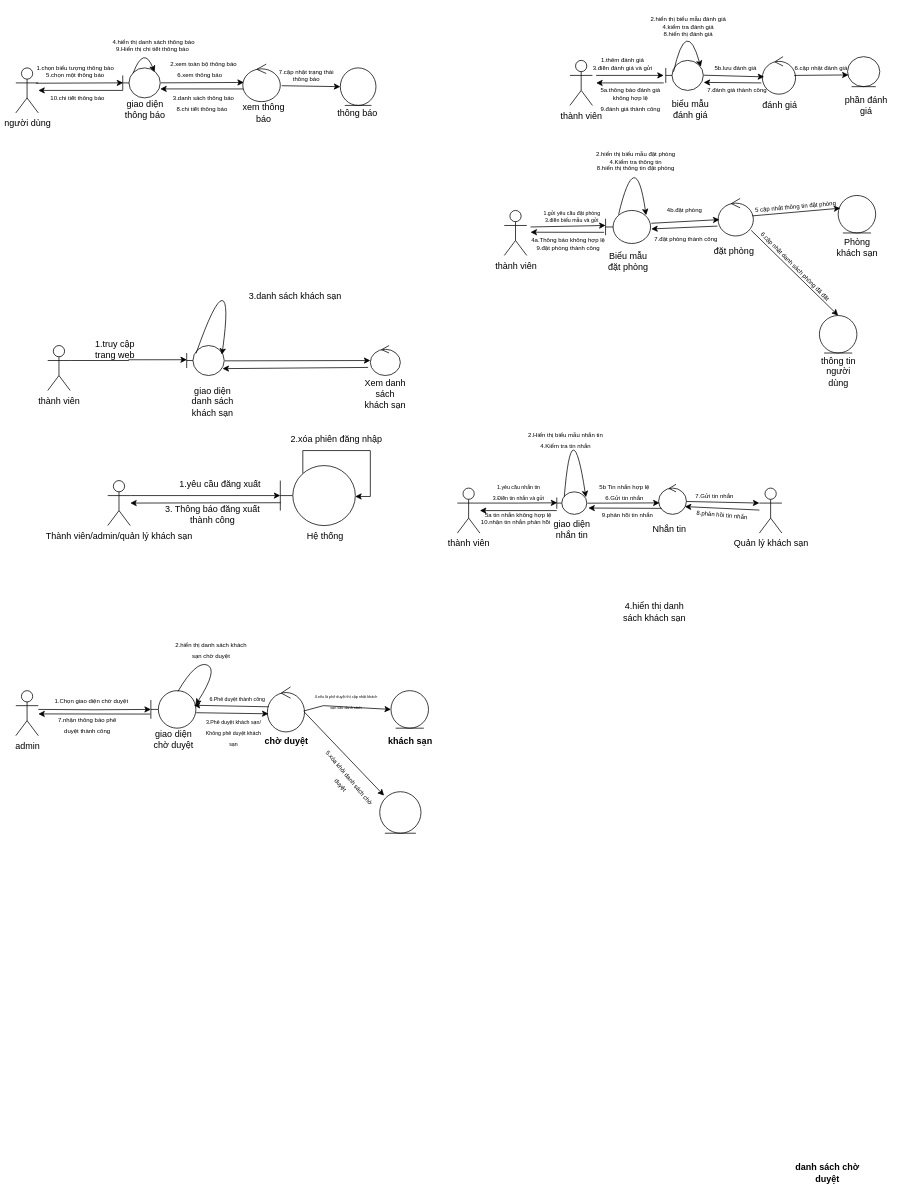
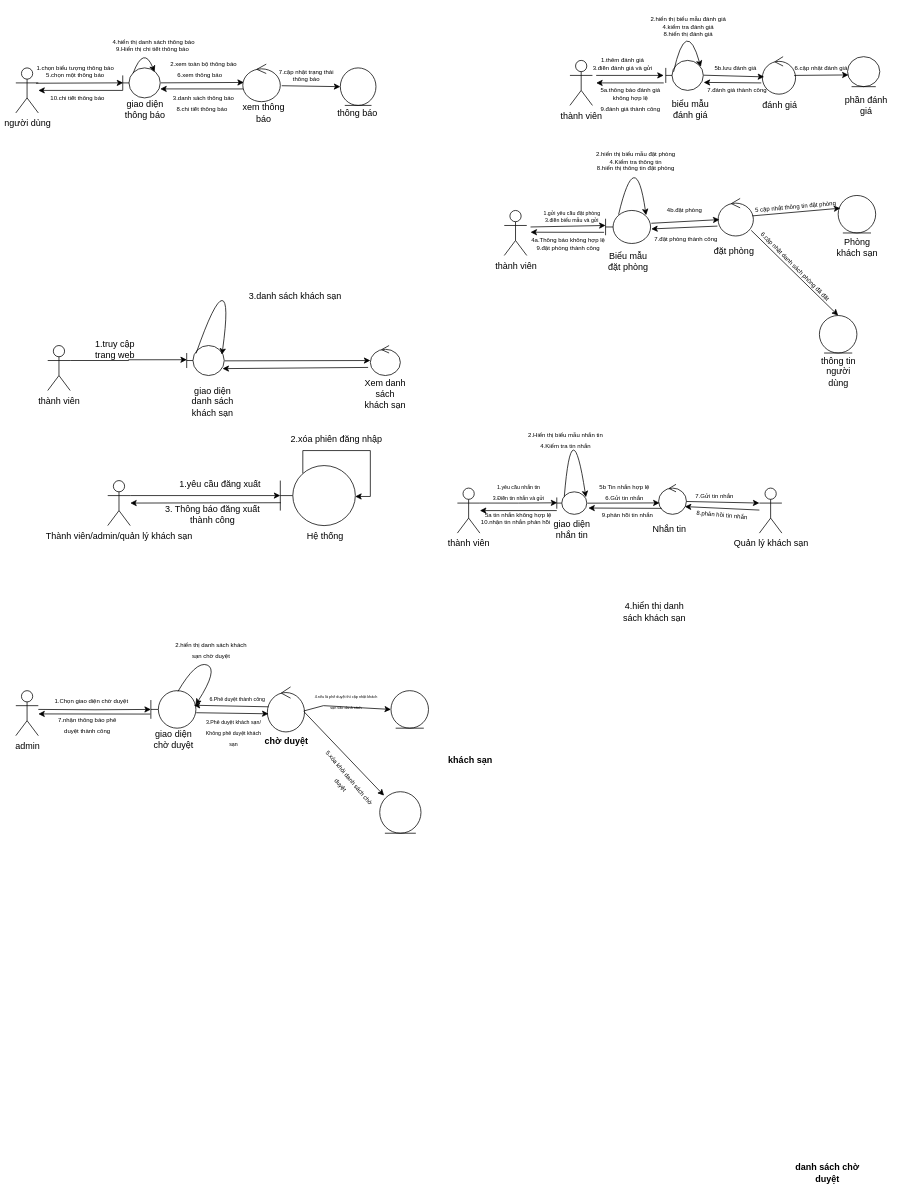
node "khách sạn": moved (410, 741) -> (470, 760)
